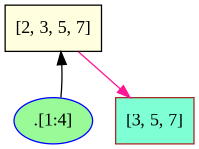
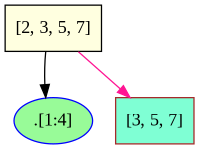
edge ".[1:4]" -> "[2, 3, 5, 7]": reversed
